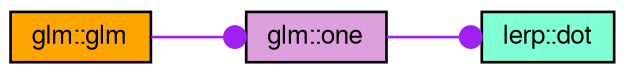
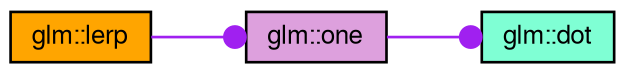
node "glm::glm": label "glm::glm" -> "glm::lerp"
node "lerp::dot": label "lerp::dot" -> "glm::dot"
